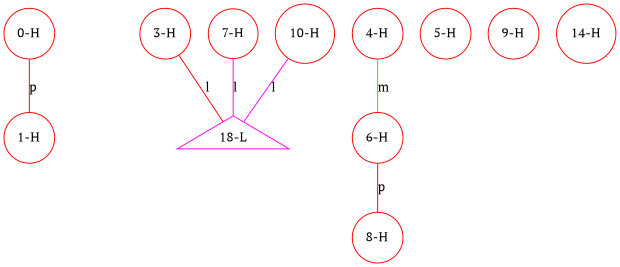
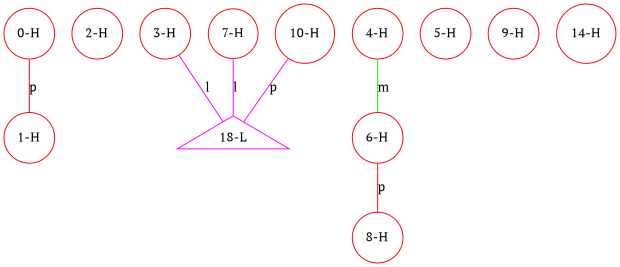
node "2-H": added
edge "3-H" -- "18-L": color red -> magenta
edge "10-H" -- "18-L": label "l" -> "p"
